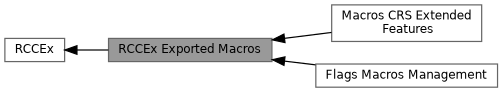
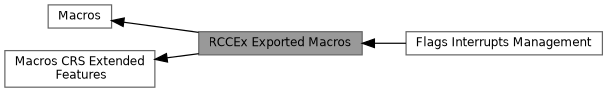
edge "Macros CRS Extended Features" -> "RCCEx Exported Macros": reversed
node "RCCEx": label "RCCEx" -> "Macros"
node "Flags Macros Management": label "Flags Macros Management" -> "Flags Interrupts Management"
